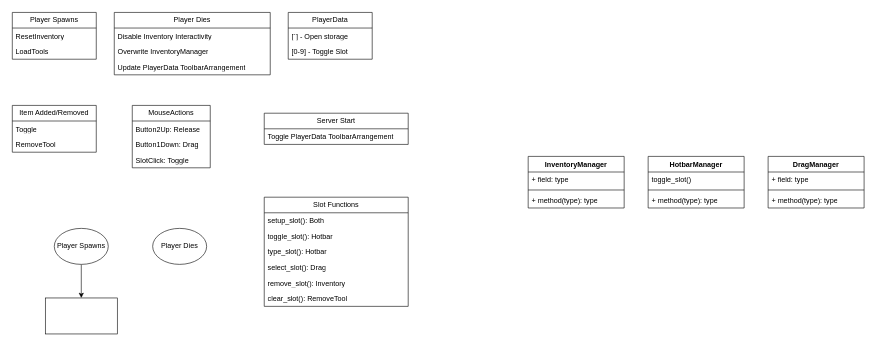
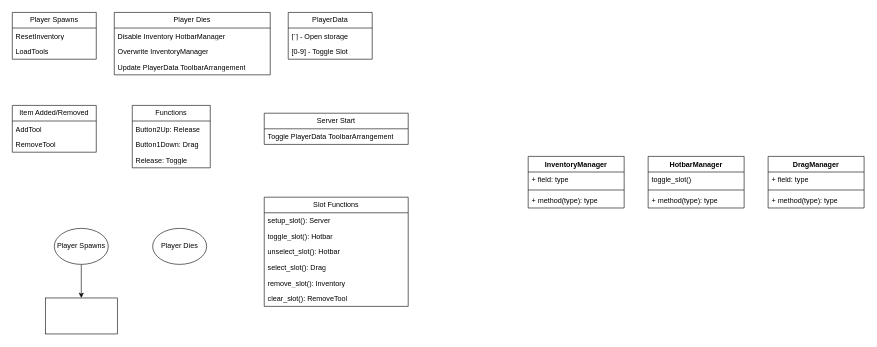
node "Disable Inventory Interactivity": label "Disable Inventory Interactivity" -> "Disable Inventory HotbarManager"
node "MouseActions": label "MouseActions" -> "Functions"
node "Toggle": label "Toggle" -> "AddTool"
node "SlotClick: Toggle": label "SlotClick: Toggle" -> "Release: Toggle"
node "setup_slot(): Both": label "setup_slot(): Both" -> "setup_slot(): Server"
node "type_slot(): Hotbar": label "type_slot(): Hotbar" -> "unselect_slot(): Hotbar"
